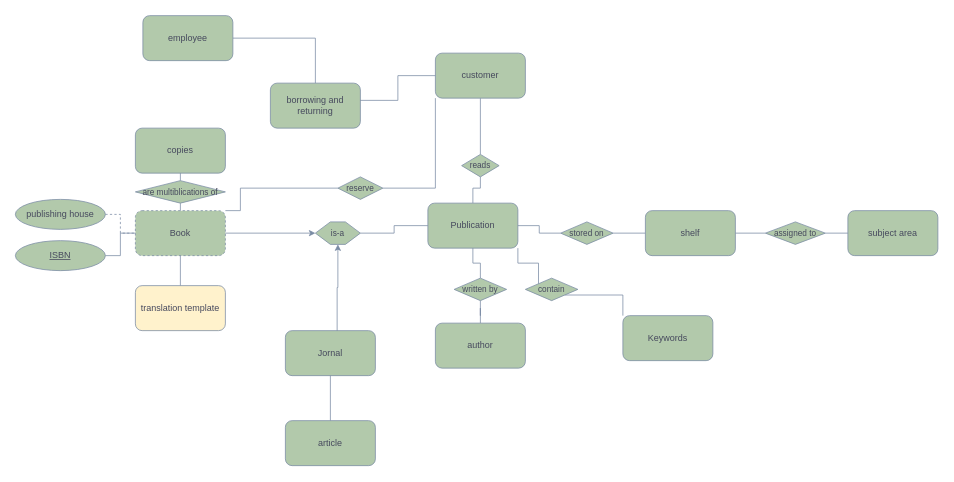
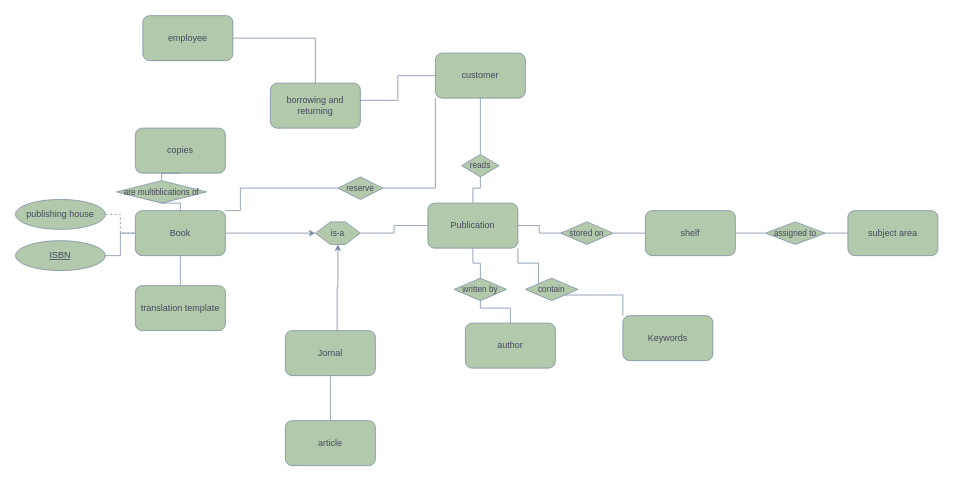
node "are multiblications of": moved (180, 192) -> (162, 192)
node "Book": style dashed -> solid
node "translation template": fillcolor #fff2cc -> #b2c9ab
node "author": moved (480, 345) -> (510, 345)
